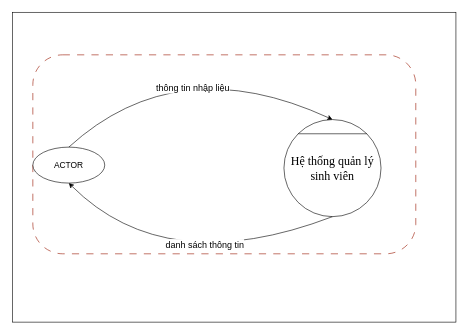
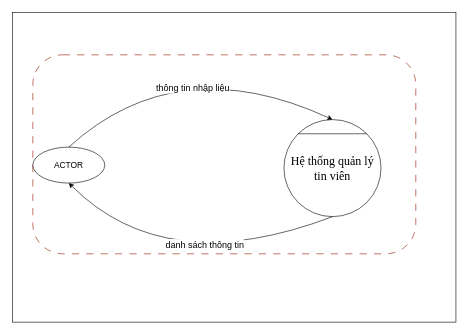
node "Hệ thống quản lý sinh viên": label "Hệ thống quản lý sinh viên" -> "Hệ thống quản lý tin viên"
